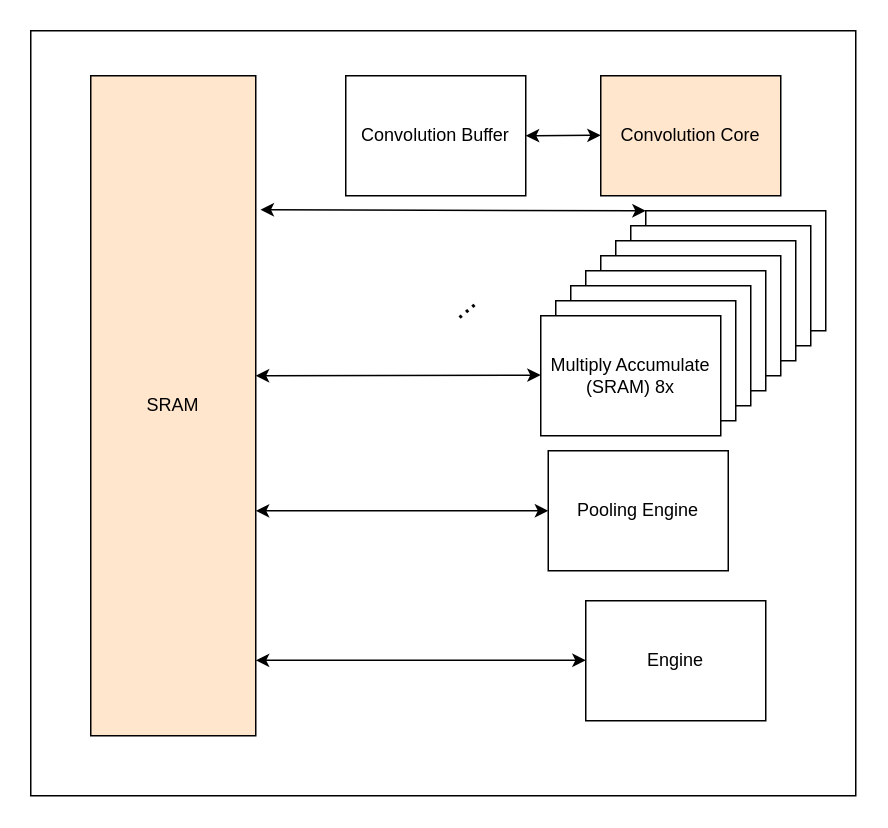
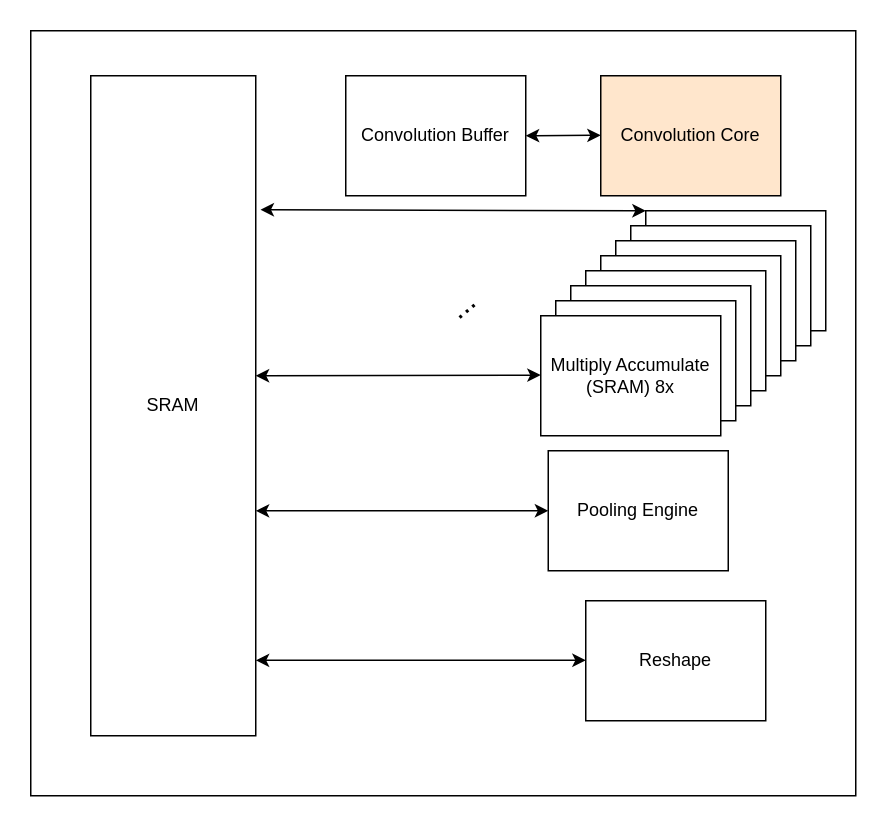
node "SRAM": fillcolor #ffe6cc -> #ffffff
node "Engine": label "Engine" -> "Reshape"
